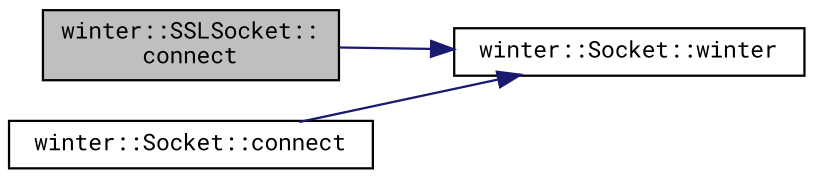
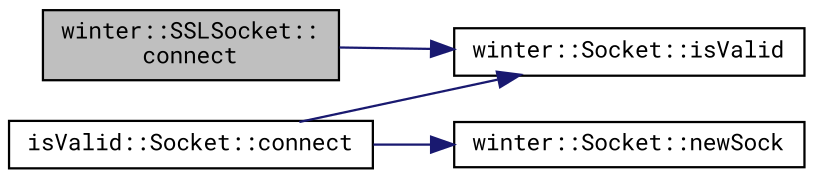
node "winter::Socket::winter": label "winter::Socket::winter" -> "winter::Socket::isValid"
node "winter::Socket::connect": label "winter::Socket::connect" -> "isValid::Socket::connect"
node "winter::Socket::newSock": added
